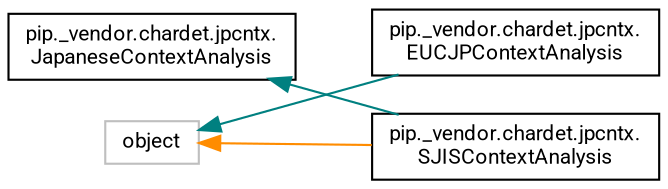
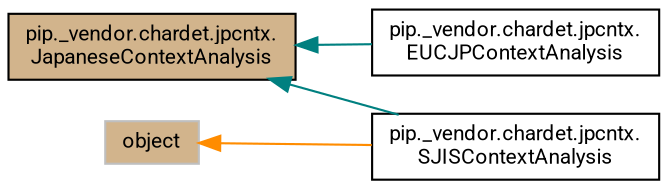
node "pip._vendor.chardet.jpcntx. JapaneseContextAnalysis": fillcolor white -> tan
edge "pip._vendor.chardet.jpcntx. EUCJPContextAnalysis" -> "object": now "pip._vendor.chardet.jpcntx. EUCJPContextAnalysis" -> "pip._vendor.chardet.jpcntx. JapaneseContextAnalysis"
node "object": fillcolor white -> tan
